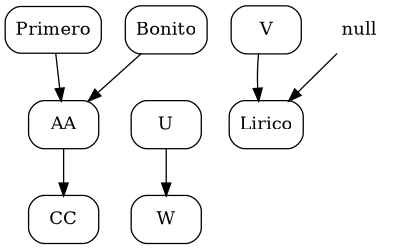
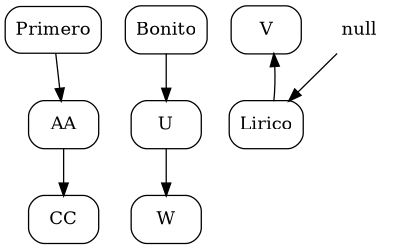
edge "V" -> "Lirico": reversed
edge "Bonito" -> "AA": now "Bonito" -> "U"
